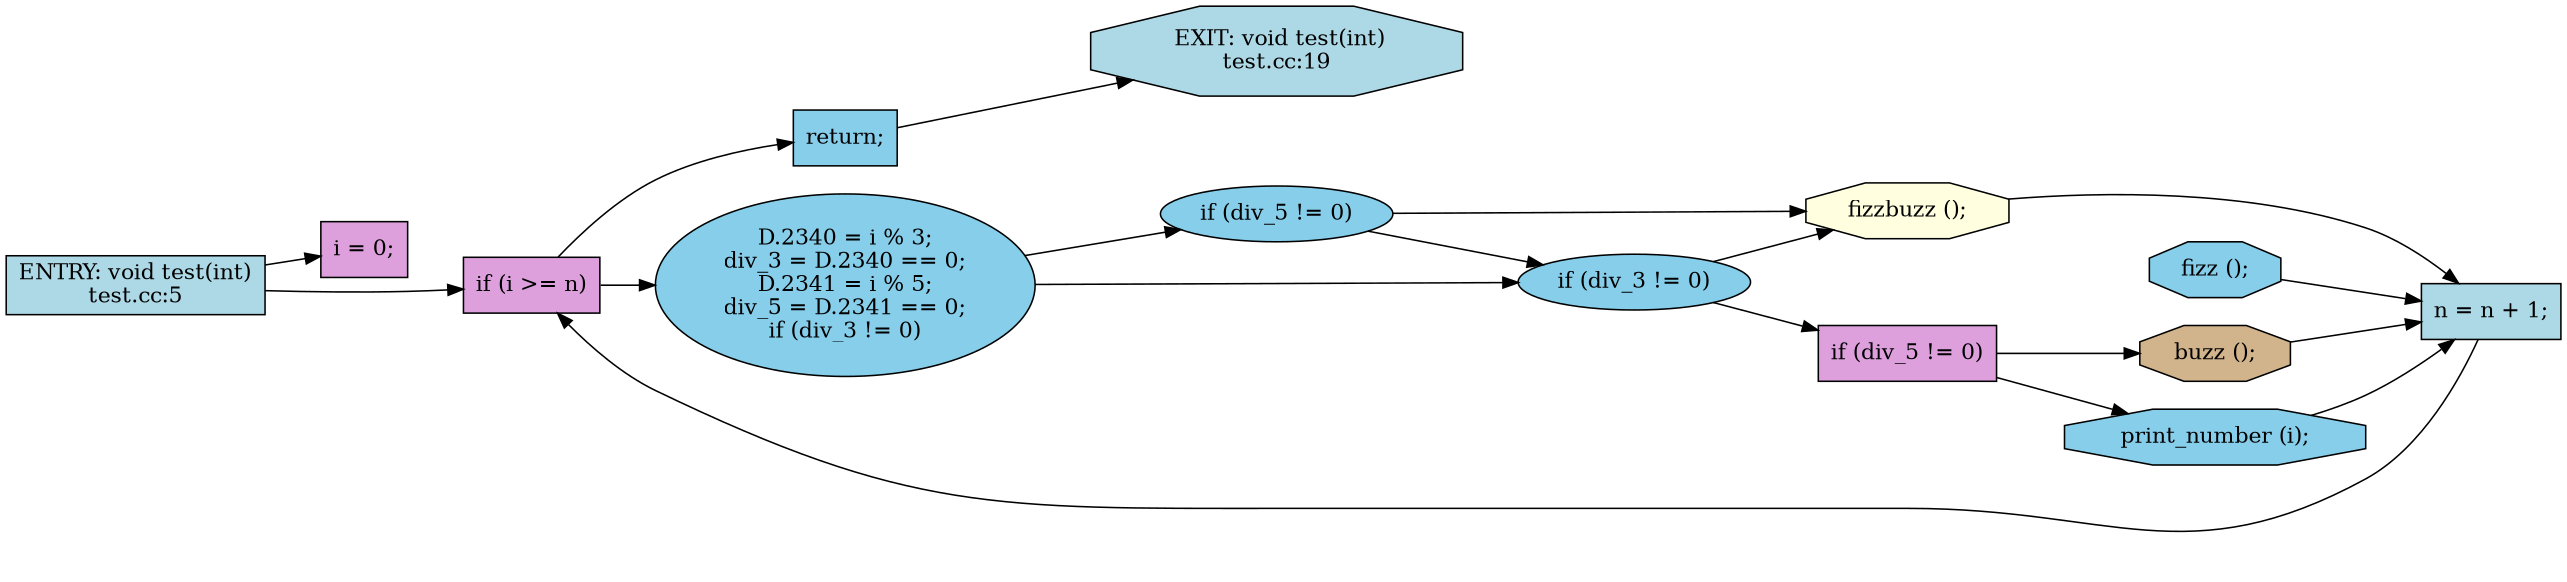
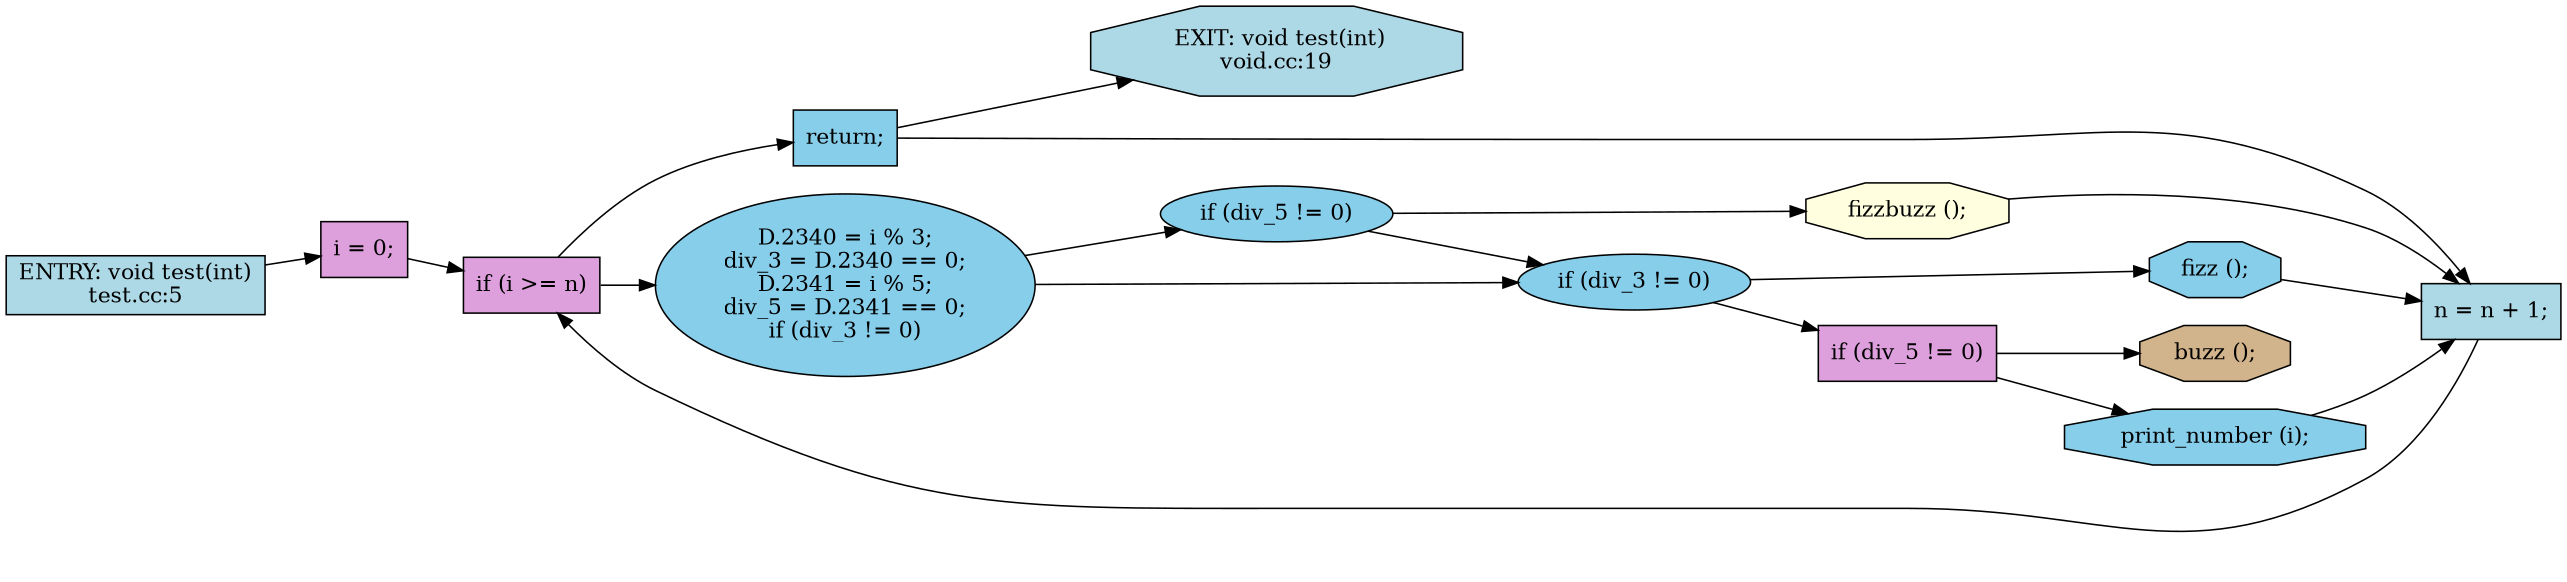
node "EXIT: void test(int) test.cc:19": label "EXIT: void test(int) test.cc:19" -> "EXIT: void test(int) void.cc:19"
edge "if (div_3 != 0)" -> "fizzbuzz ();": now "if (div_3 != 0)" -> "fizz ();"
edge "ENTRY: void test(int) test.cc:5" -> "if (i >= n)": now "i = 0;" -> "if (i >= n)"
edge "buzz ();" -> "n = n + 1;": now "return;" -> "n = n + 1;"
